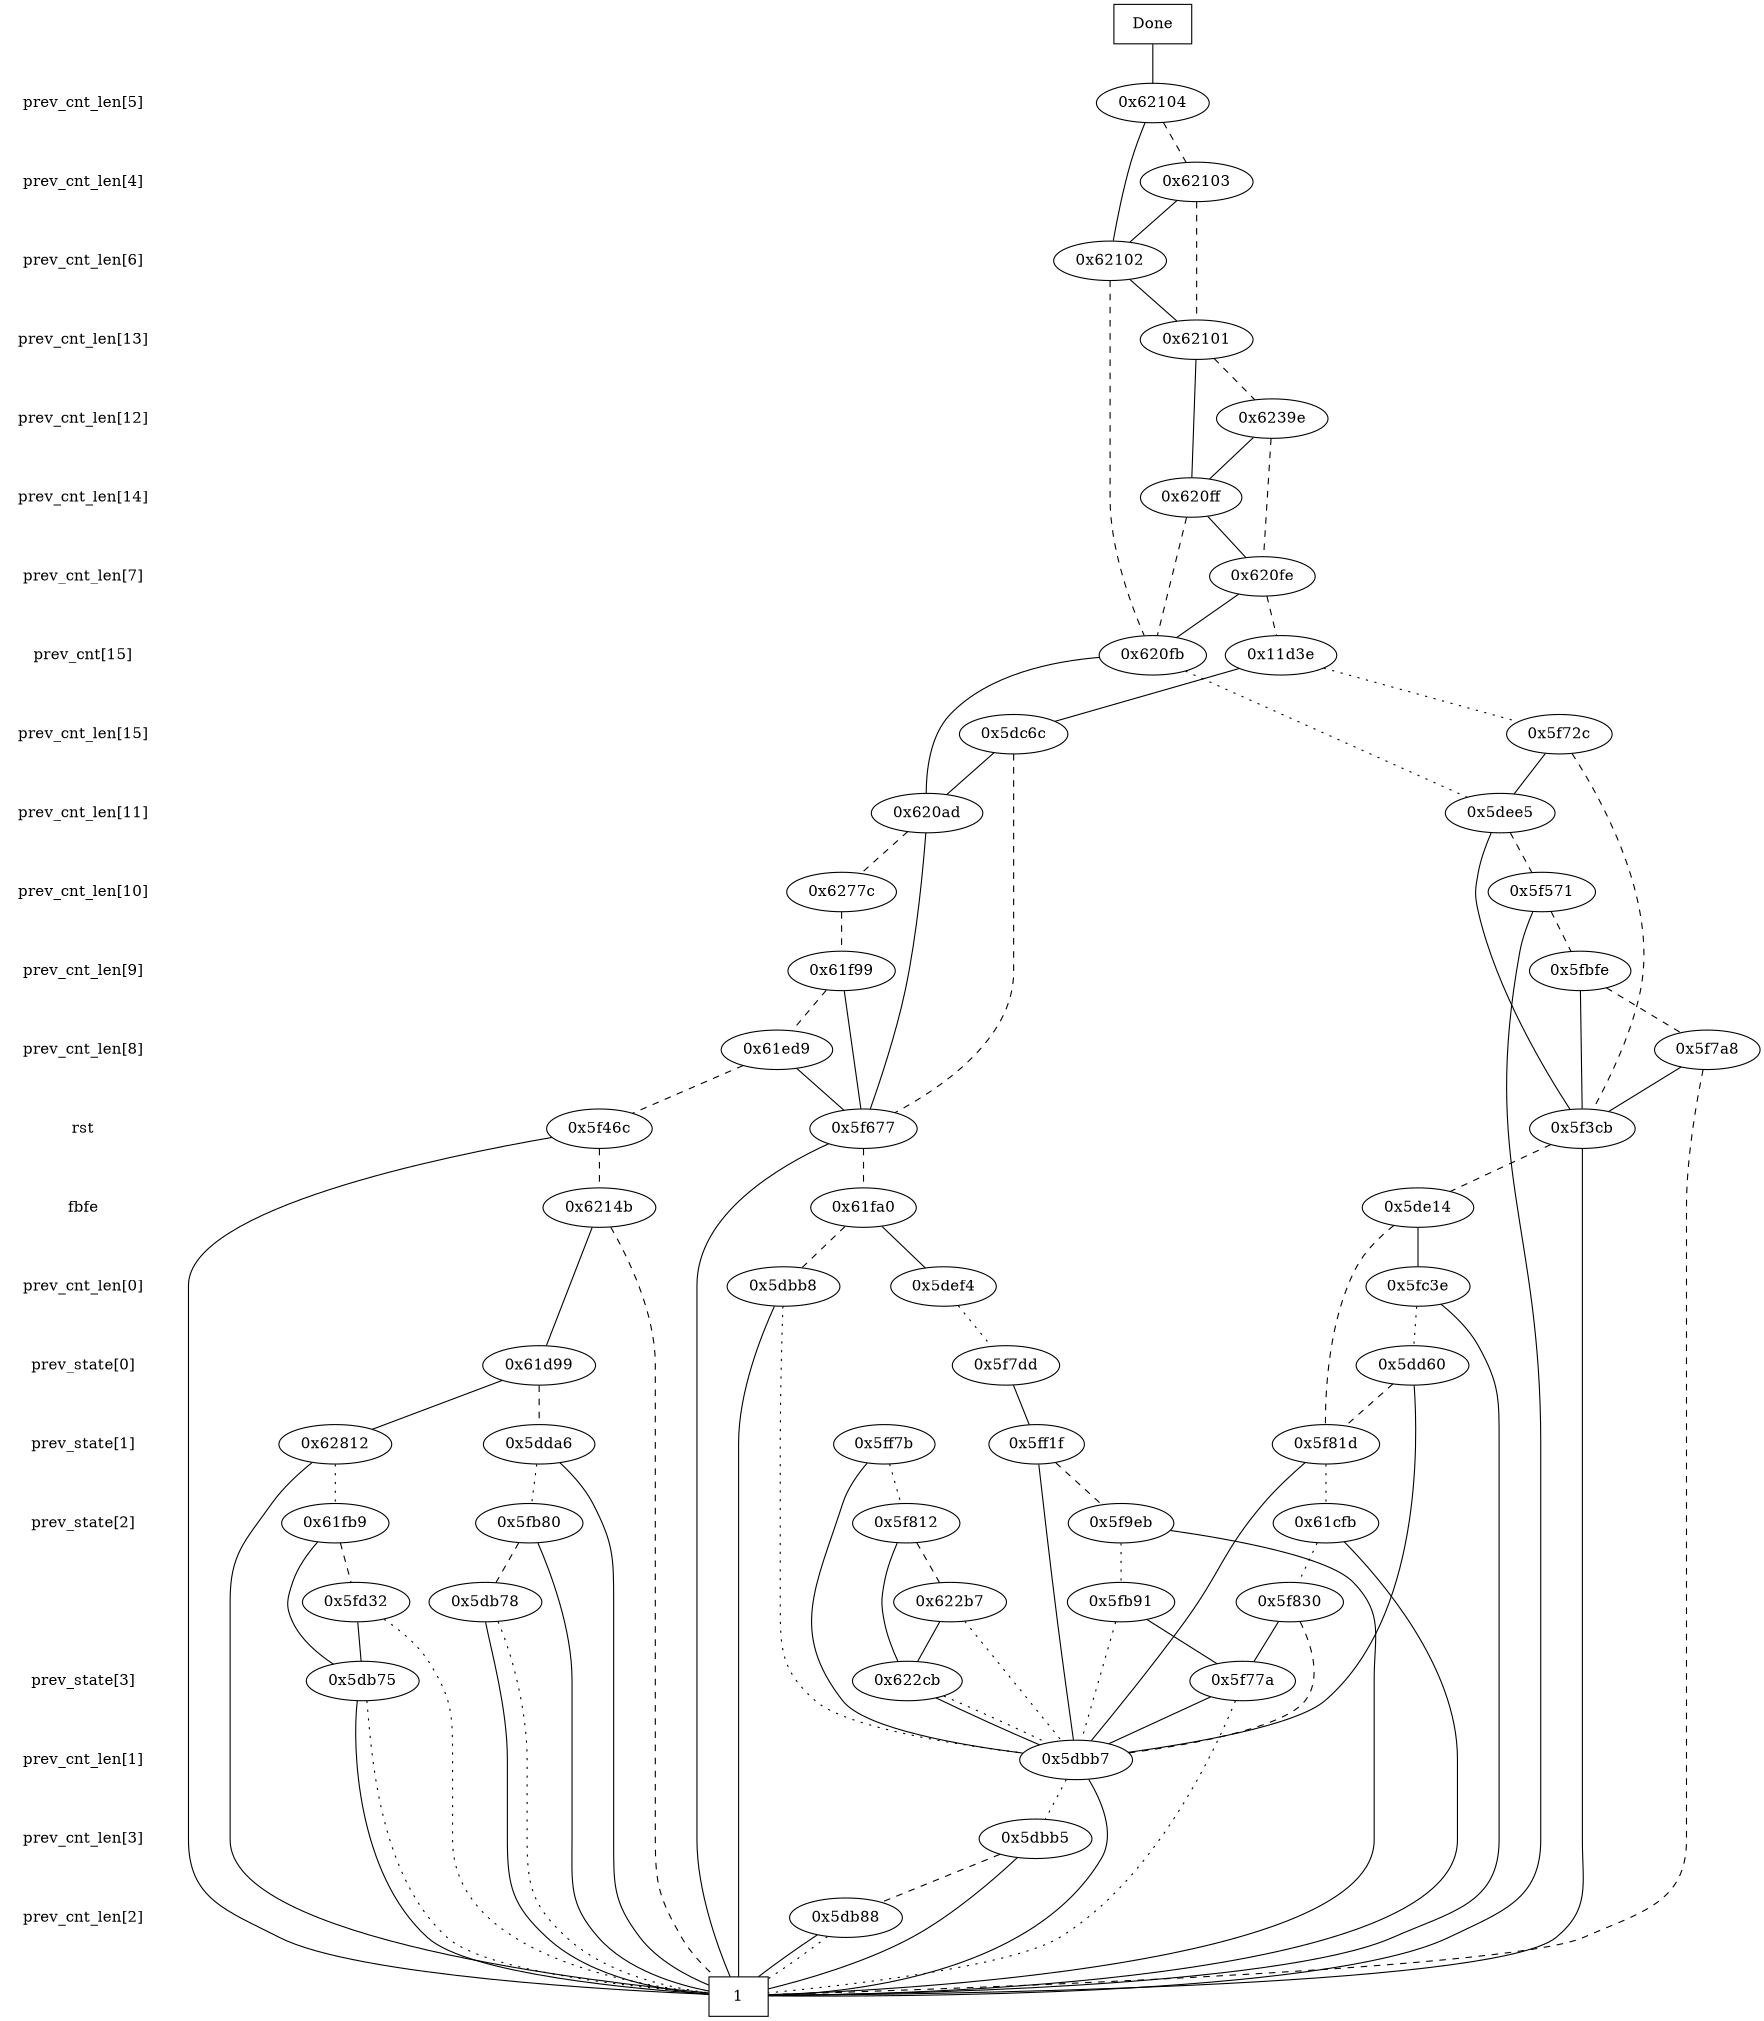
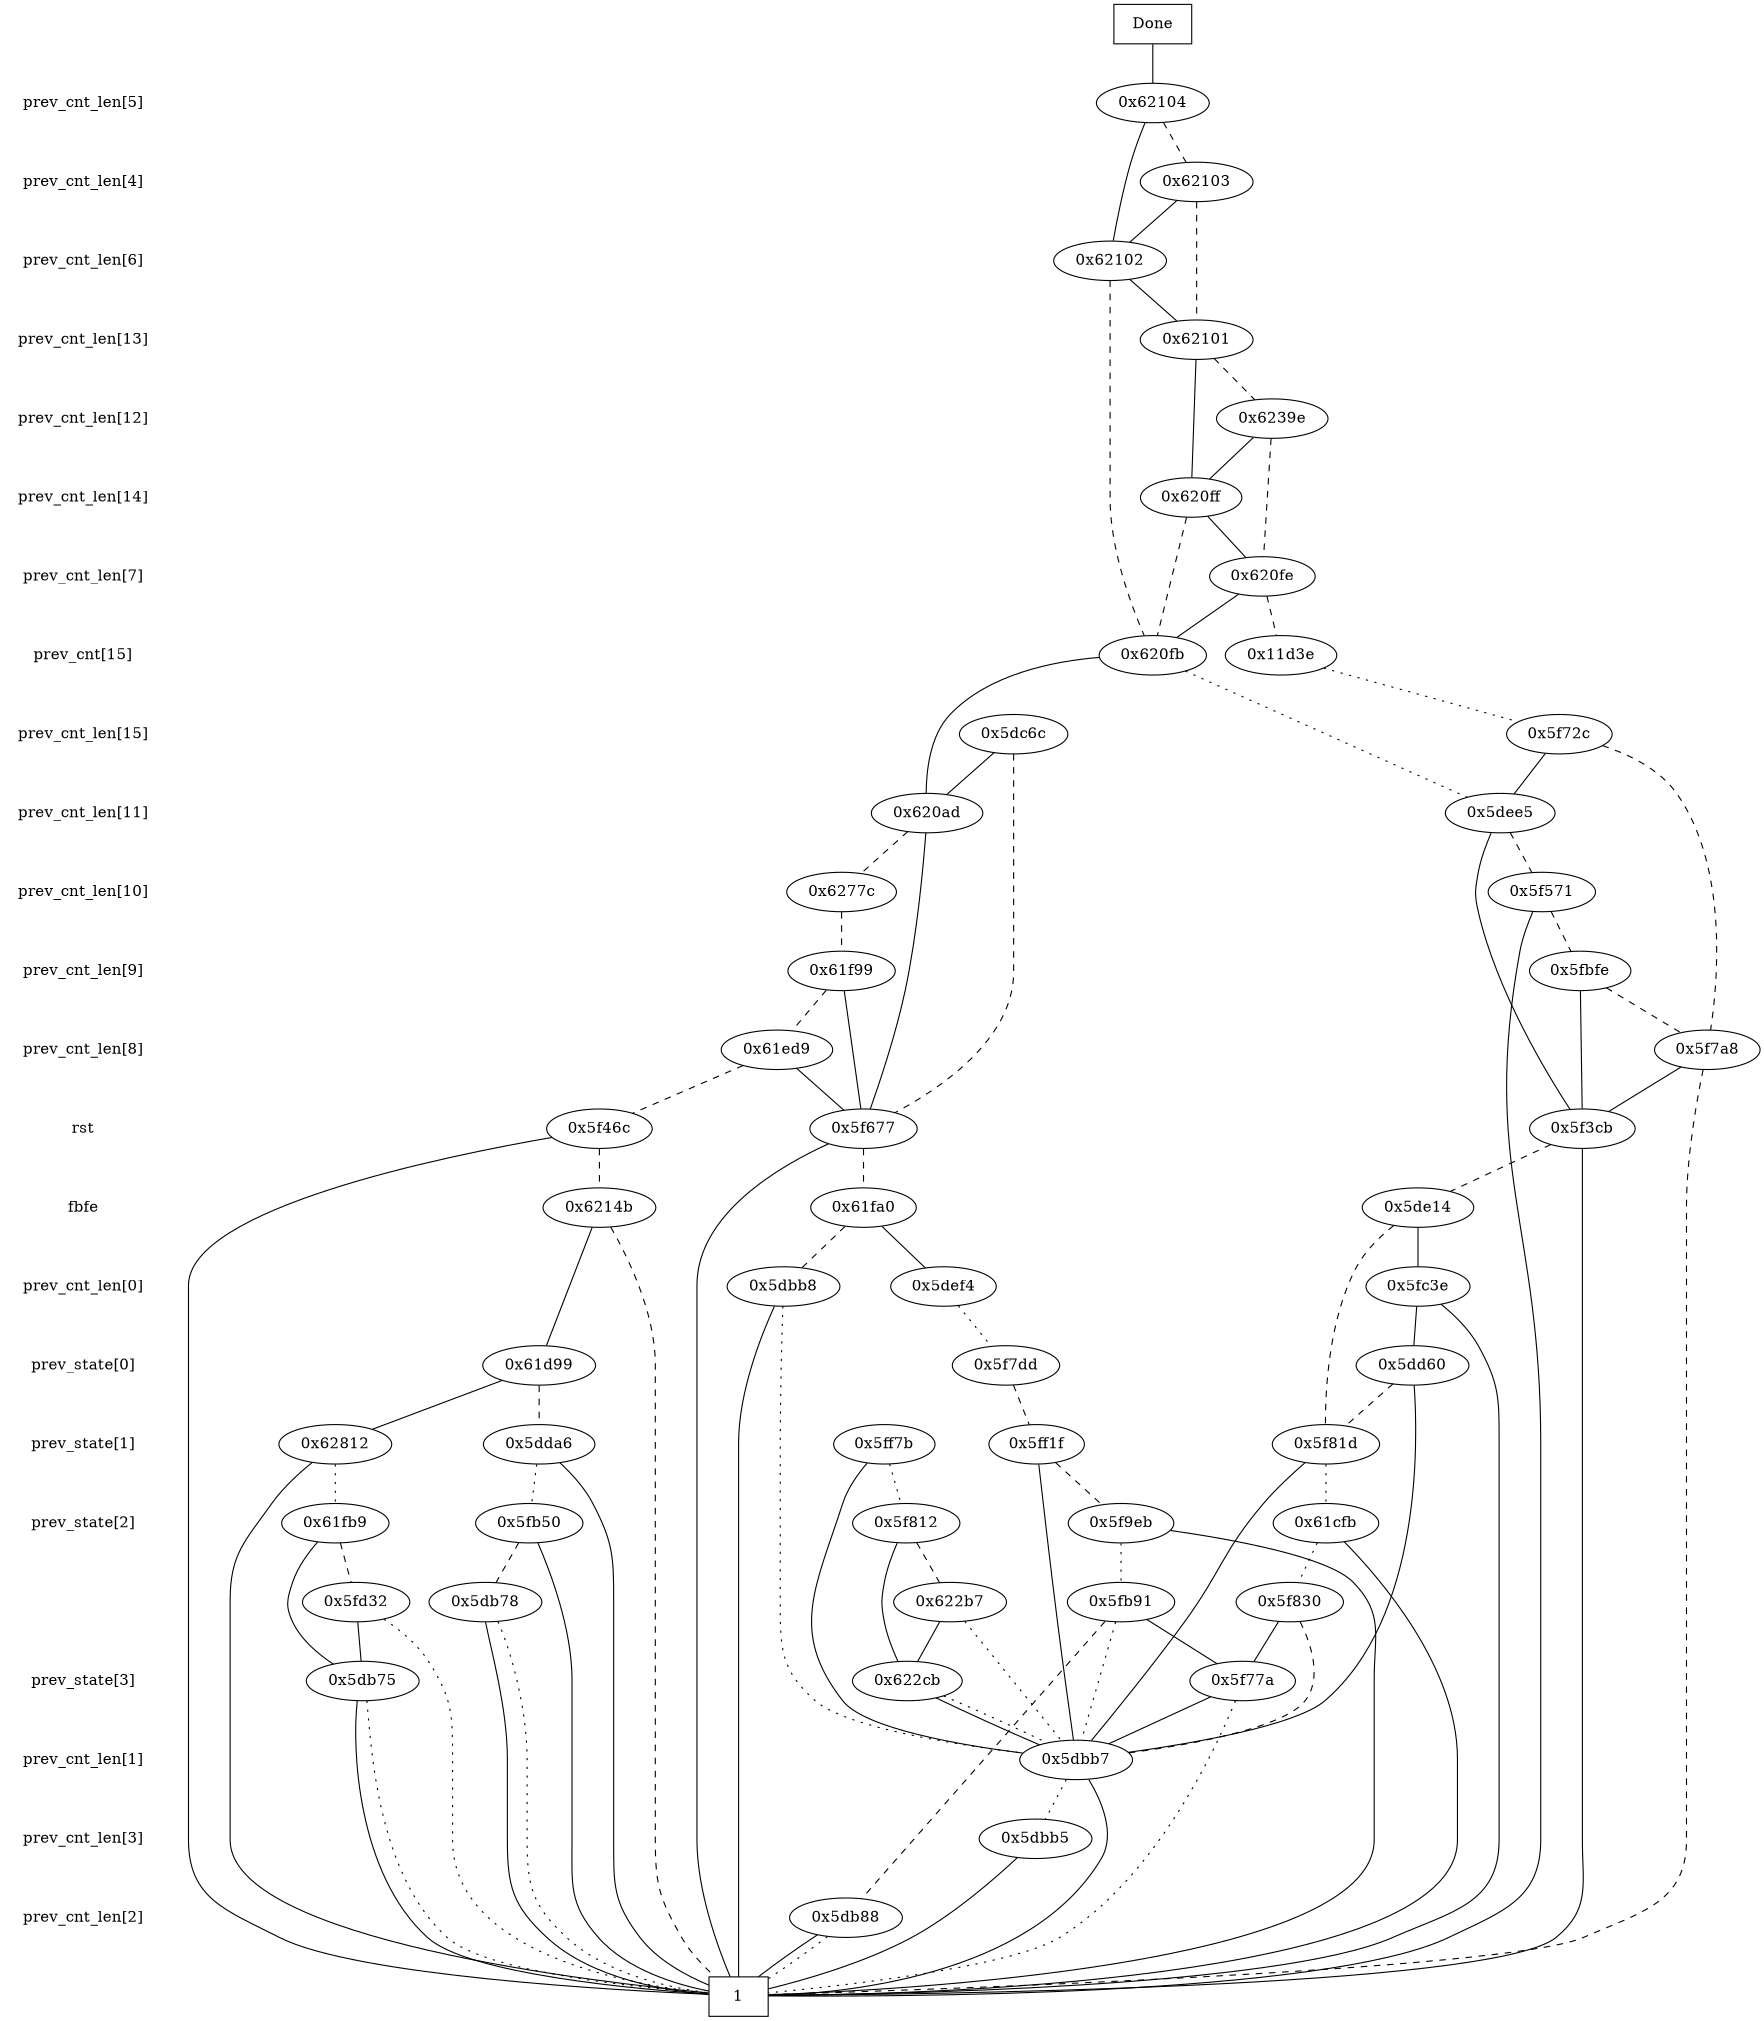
edge "0x11d3e" -- "0x5dc6c": removed
edge "0x5f72c" -- "0x5f3cb": now "0x5f72c" -- "0x5f7a8"
edge "0x5fc3e" -- "0x5dd60": style dotted -> solid
edge "0x5f7dd" -- "0x5ff1f": style solid -> dashed
node "0x5fb80": label "0x5fb80" -> "0x5fb50"
edge "0x5dbb5" -- "0x5db88": now "0x5fb91" -- "0x5db88"
